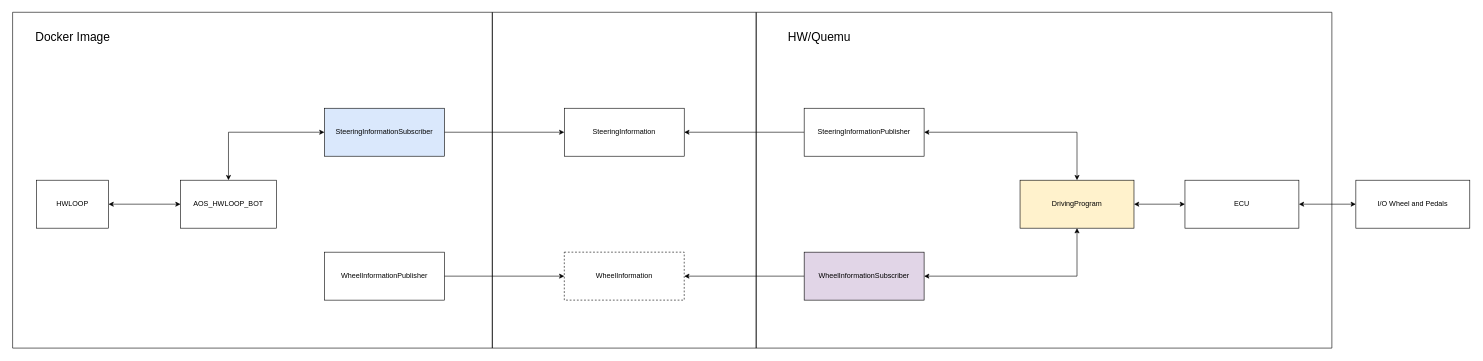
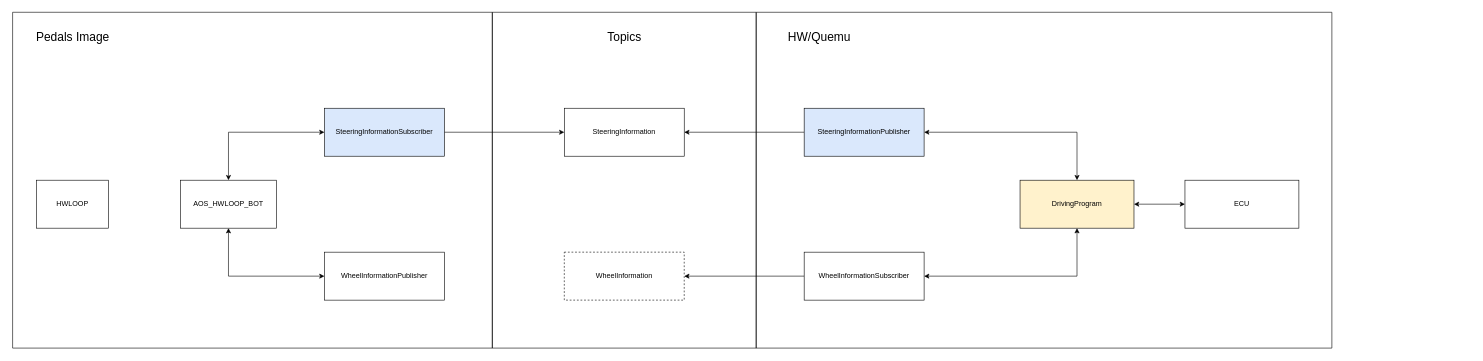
node "Docker Image": label "Docker Image" -> "Pedals Image"
node "Topics": added
node "SteeringInformationPublisher": fillcolor #ffffff -> #dae8fc
edge "HWLOOP" -- "AOS_HWLOOP_BOT": removed
edge "ECU" -- "I/O Wheel and Pedals": removed
node "I/O Wheel and Pedals": removed
edge "AOS_HWLOOP_BOT" -- "WheelInformationPublisher": added
edge "WheelInformationPublisher" -> "WheelInformation": removed
node "WheelInformationSubscriber": fillcolor #e1d5e7 -> #ffffff
